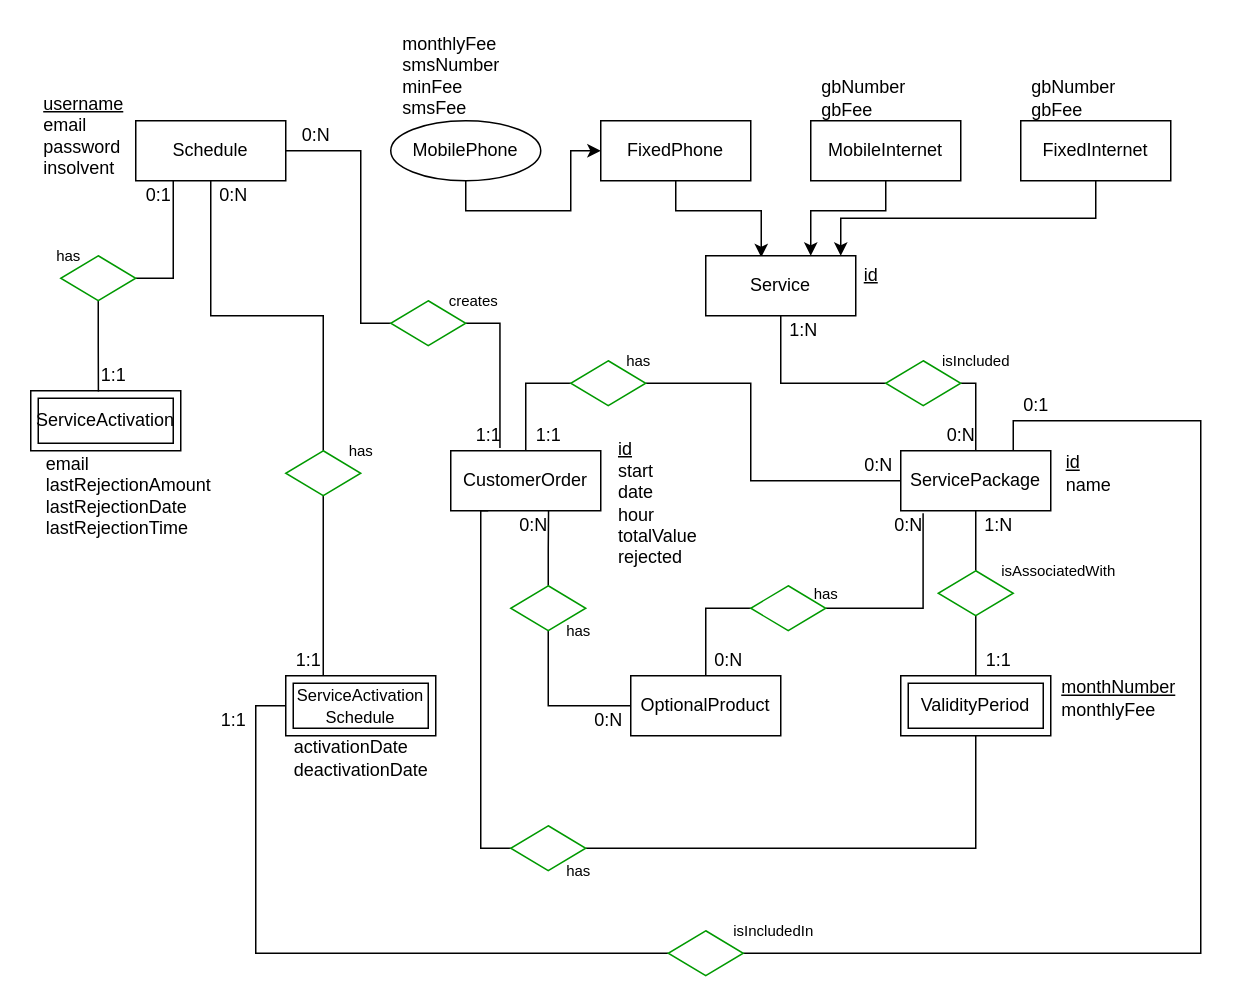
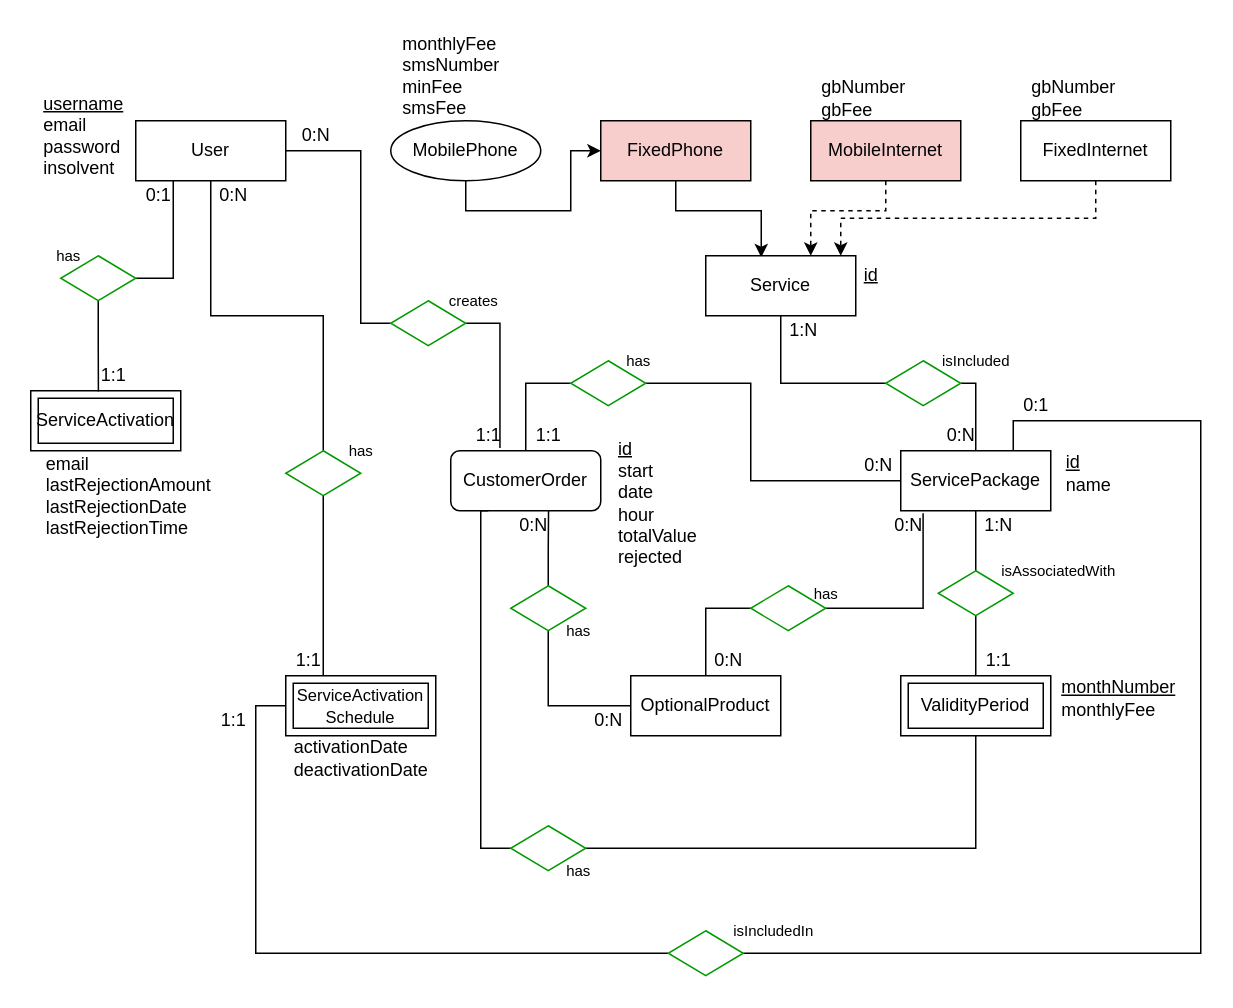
node "Schedule": label "Schedule" -> "User"
node "FixedPhone": fillcolor #ffffff -> #f8cecc
node "MobileInternet": fillcolor #ffffff -> #f8cecc
edge "MobileInternet" -> "Service": style solid -> dashed
edge "FixedInternet" -> "Service": style solid -> dashed
node "CustomerOrder": shape rectangle -> rounded rectangle
